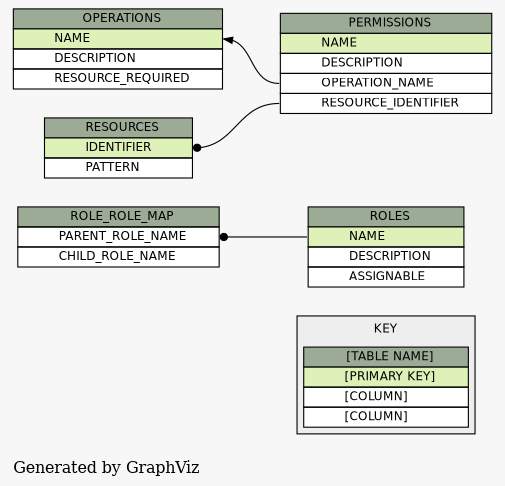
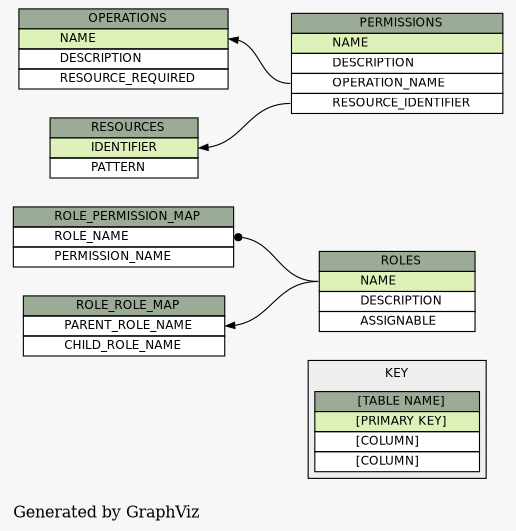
edge "PERMISSIONS" -> "RESOURCES": arrowhead dot -> normal
node "ROLE_PERMISSION_MAP": added
edge "ROLES" -> "ROLE_ROLE_MAP": arrowhead dot -> normal
